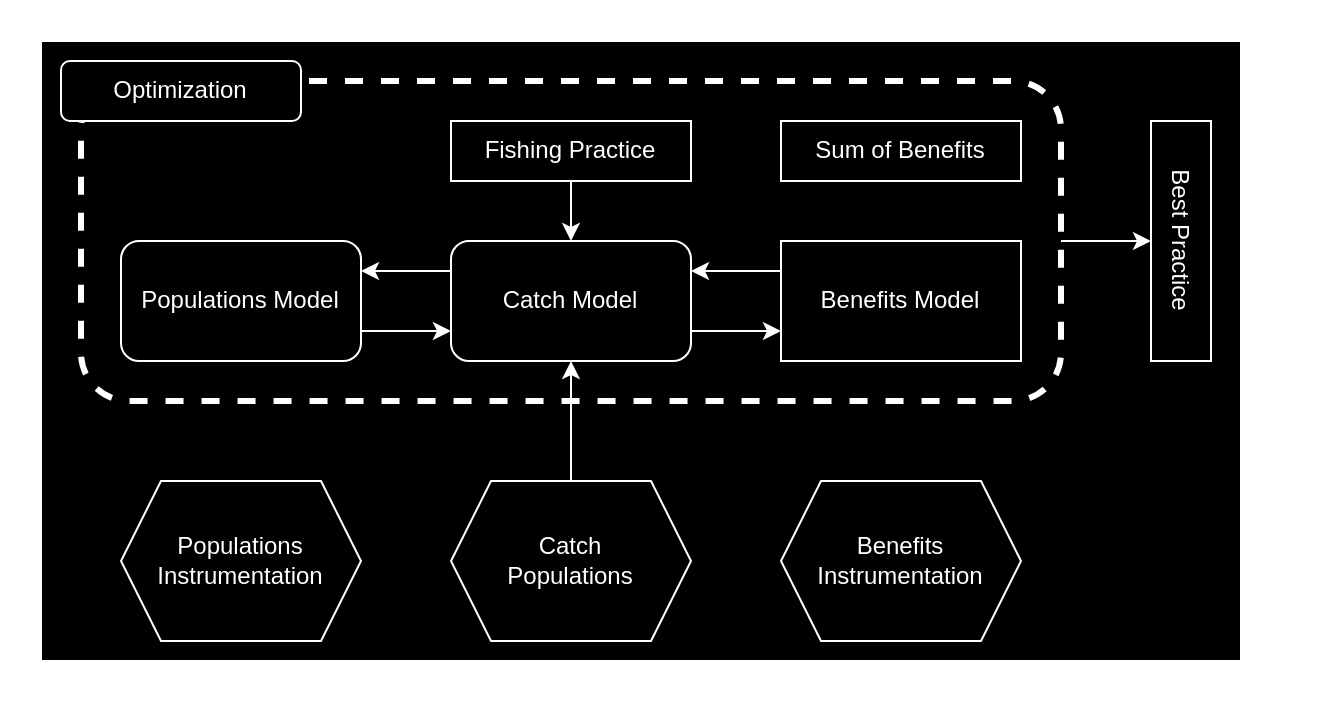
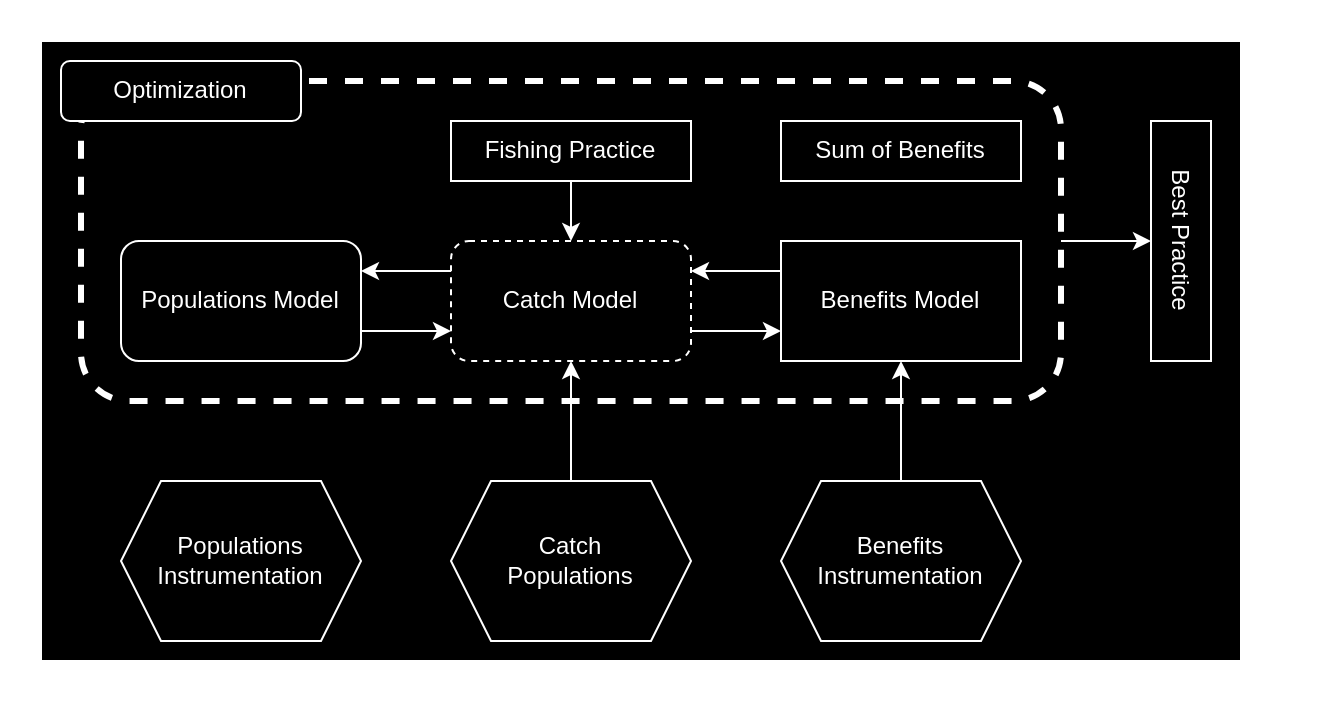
node "Catch Model": style solid -> dashed
edge "Benefits Instrumentation" -> "Benefits Model": added
